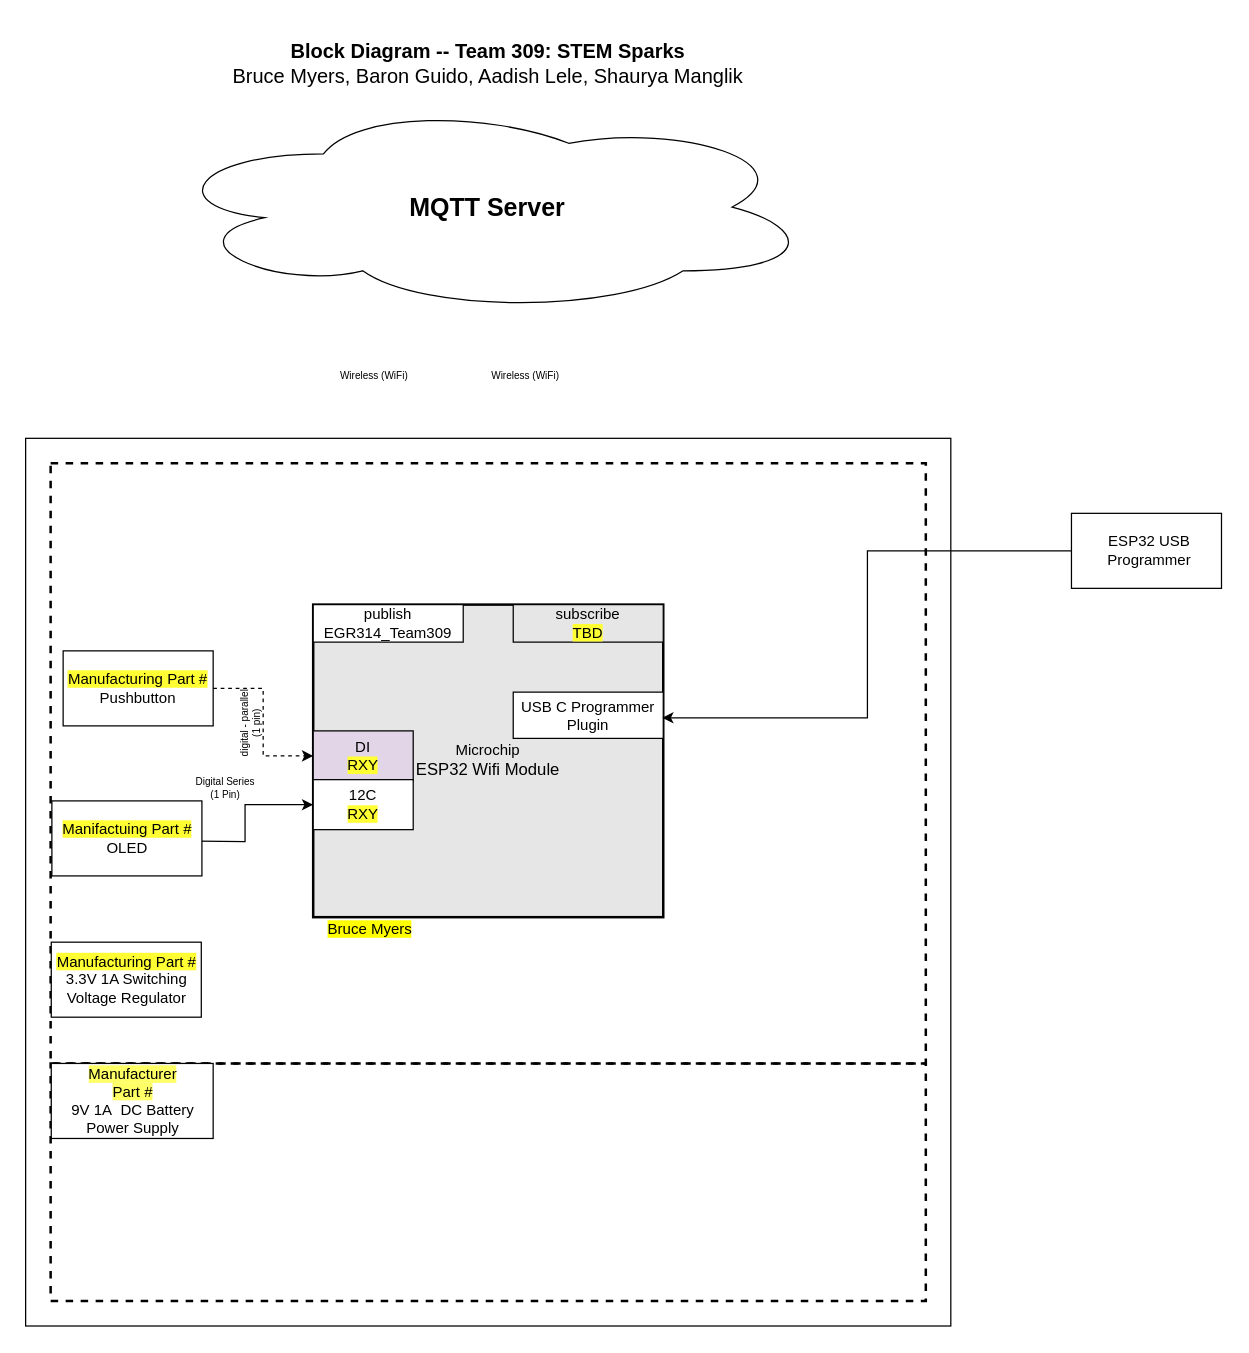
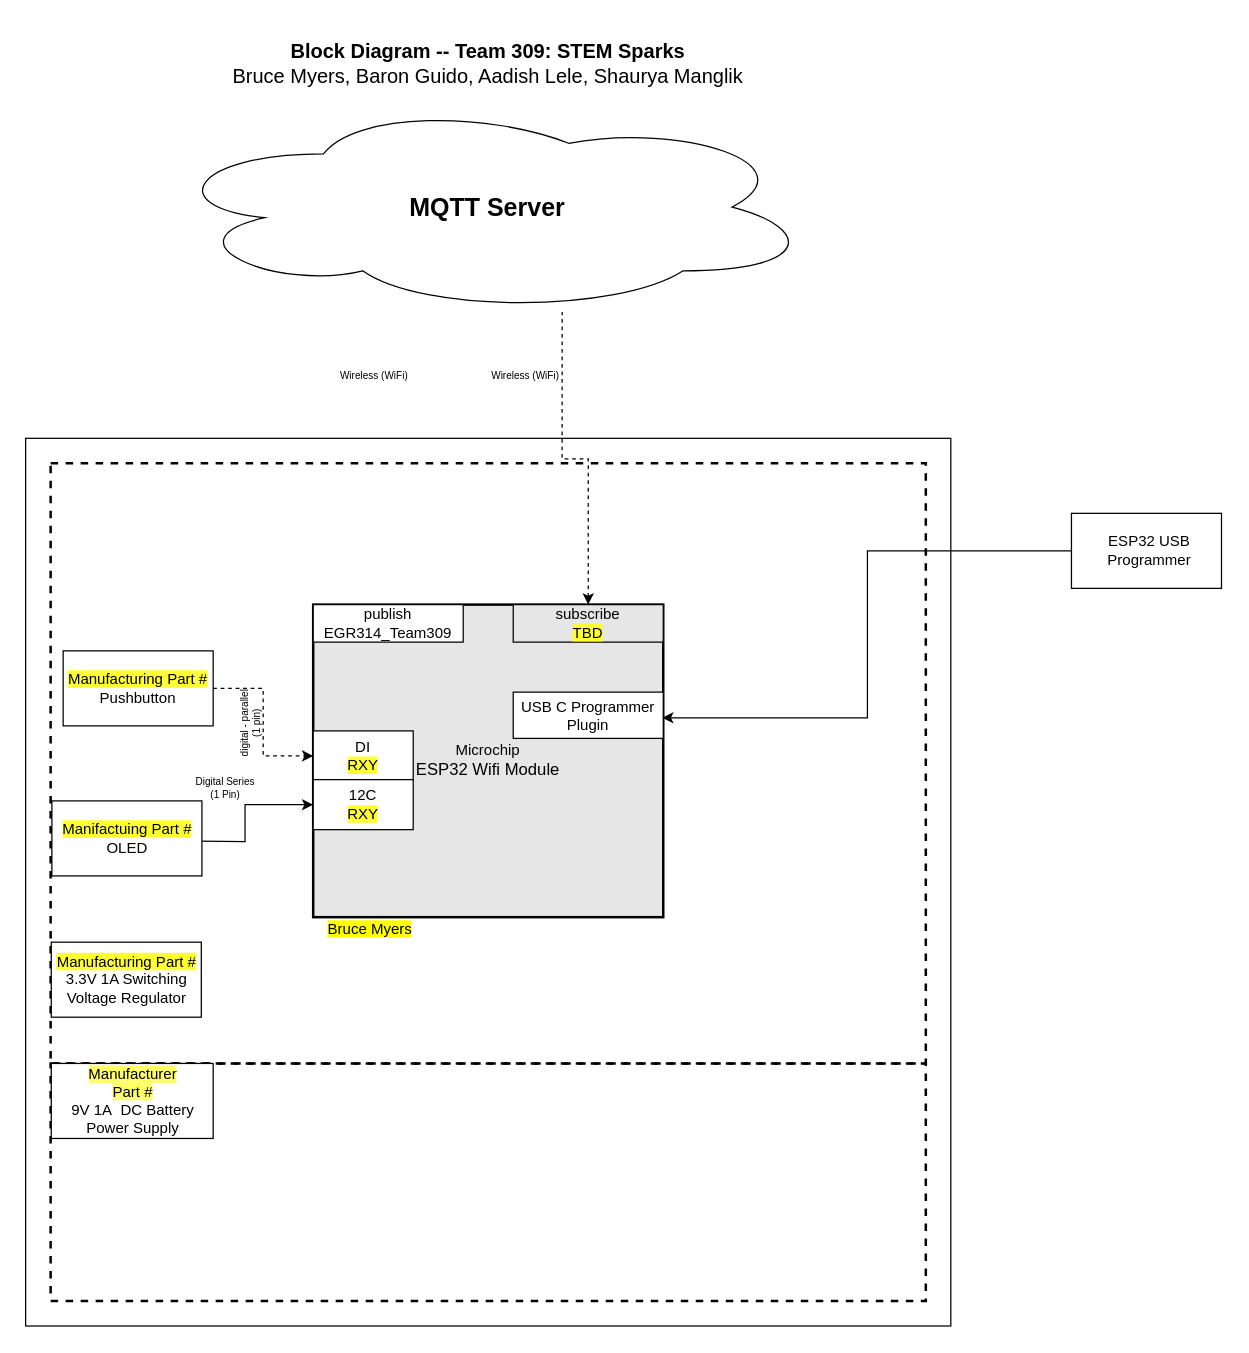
edge "MQTT Server" -> "subscribe TBD": added
node "DI RXY": fillcolor #e1d5e7 -> #ffffff
